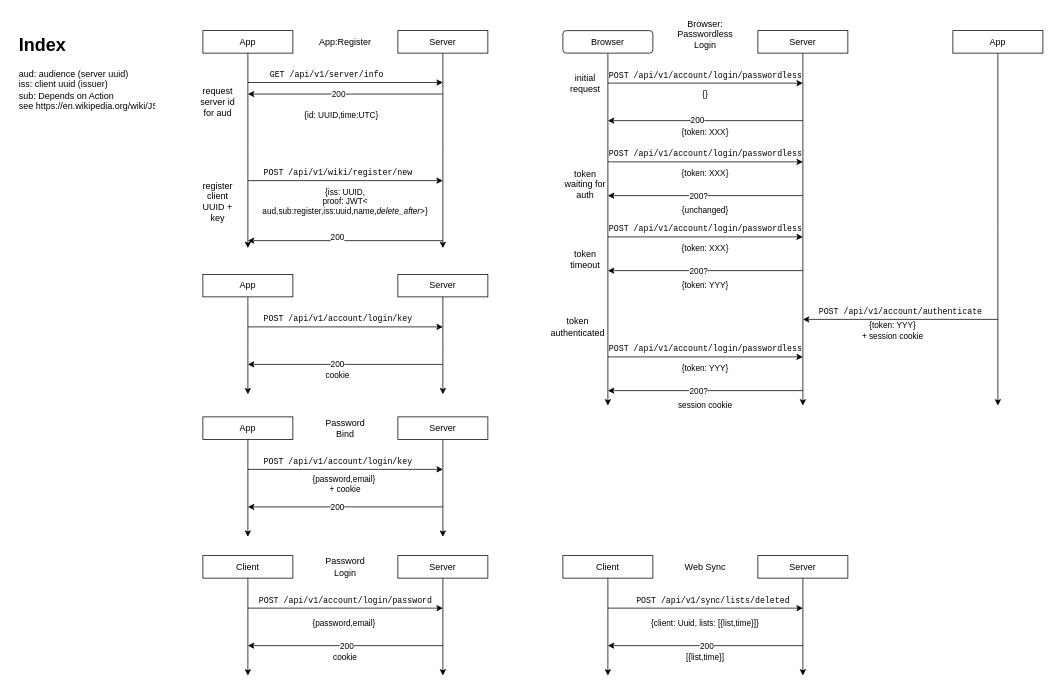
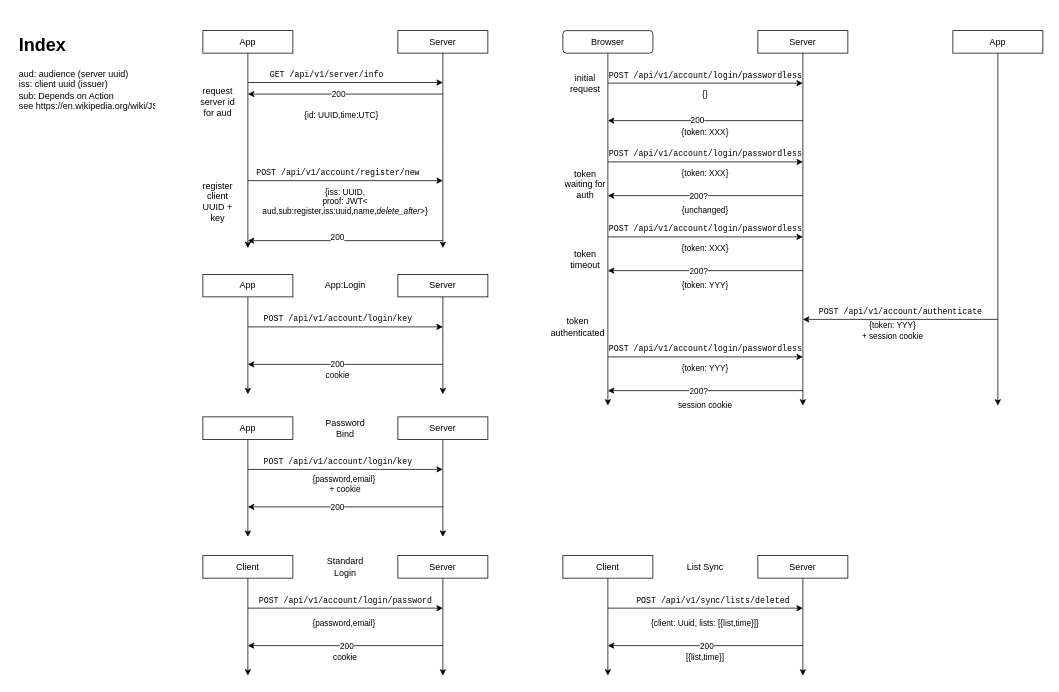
node "Browser: Passwordless Login": removed
node "App:Register": removed
node "POST /api/v1/wiki/register/new": label "POST /api/v1/wiki/register/new" -> "POST /api/v1/account/register/new"
node "App:Login": added
node "Password Login": label "Password Login" -> "Standard Login"
node "Web Sync": label "Web Sync" -> "List Sync"
